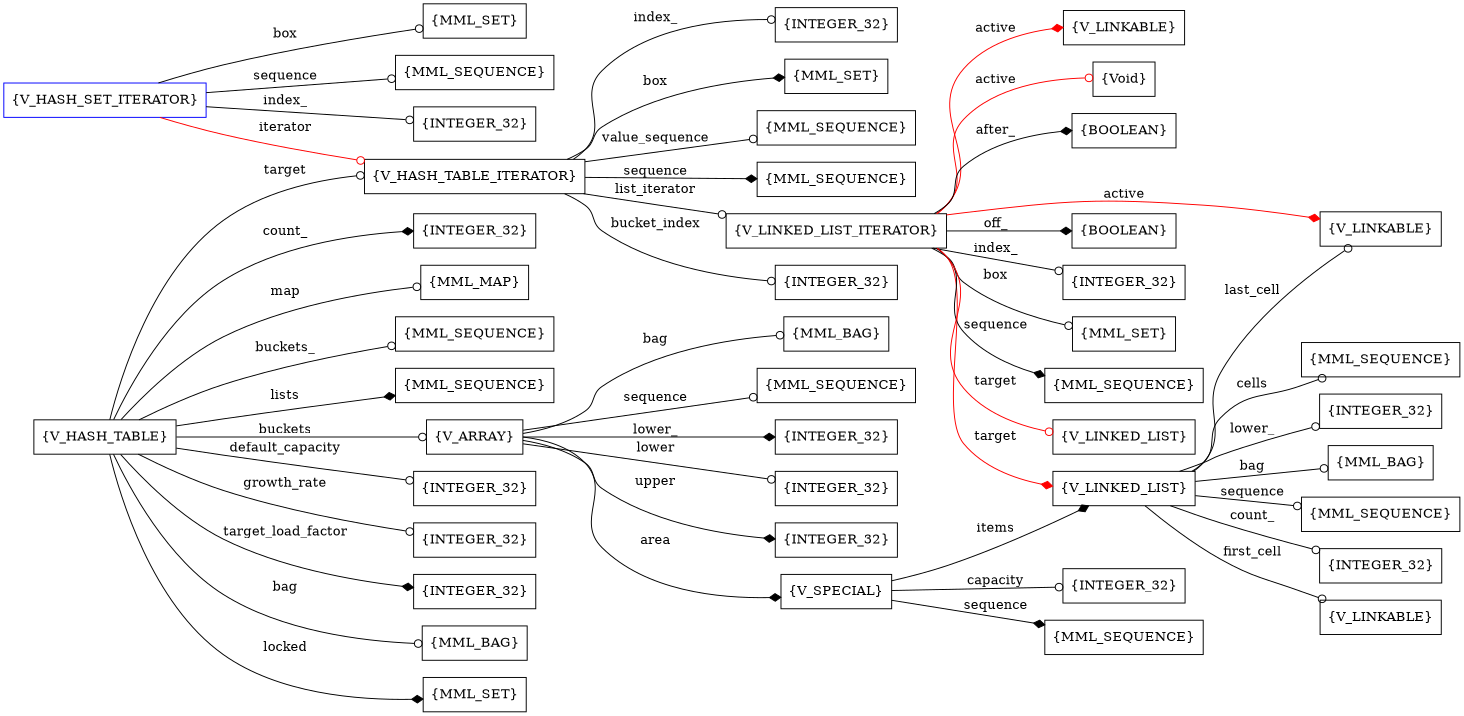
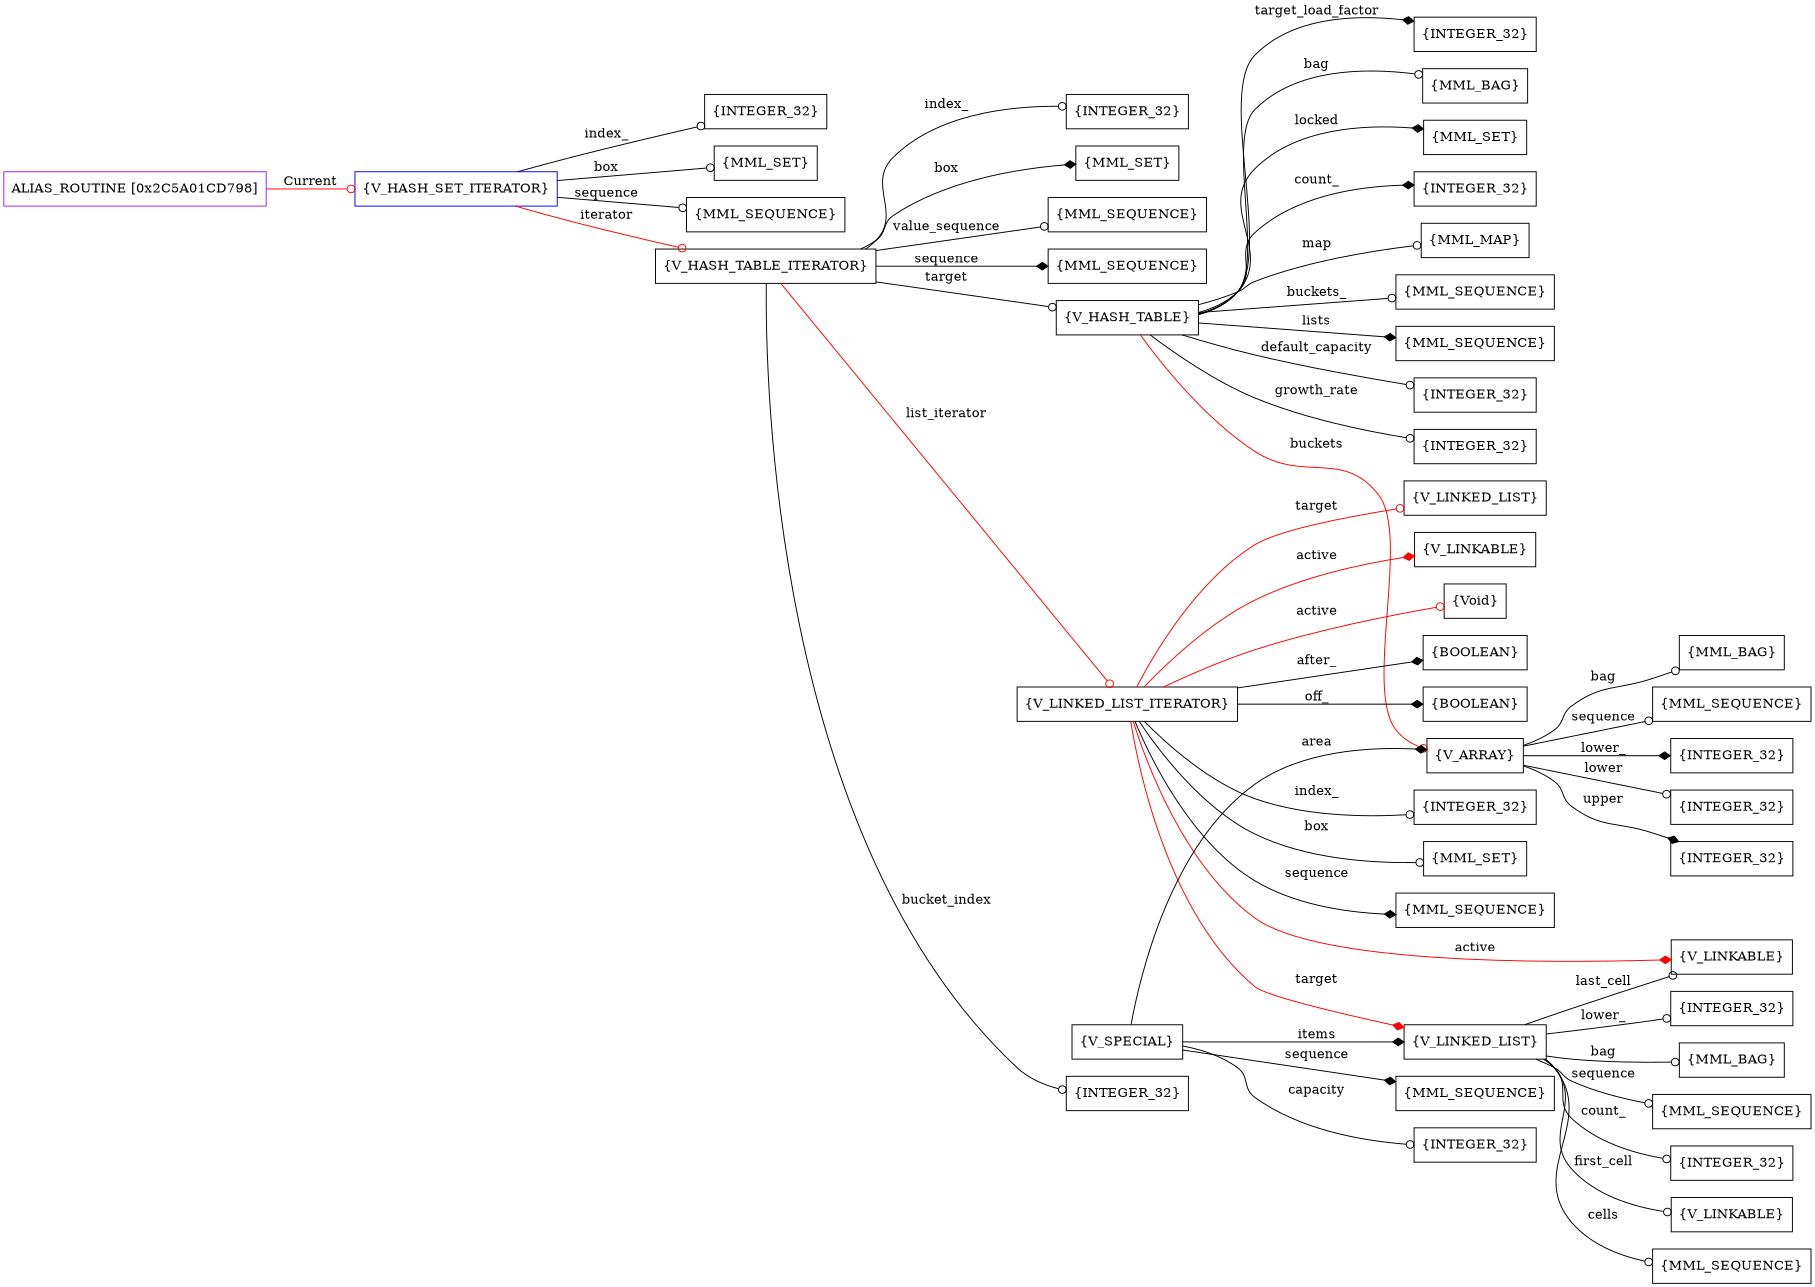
node "ALIAS_ROUTINE [0x2C5A01CD798]": added
edge "{V_HASH_TABLE_ITERATOR}" -> "{V_LINKED_LIST_ITERATOR}": color black -> red
edge "{V_HASH_TABLE}" -> "{V_HASH_TABLE_ITERATOR}": reversed
edge "{V_HASH_TABLE}" -> "{V_ARRAY}": color black -> red
edge "{V_ARRAY}" -> "{V_SPECIAL}": reversed
